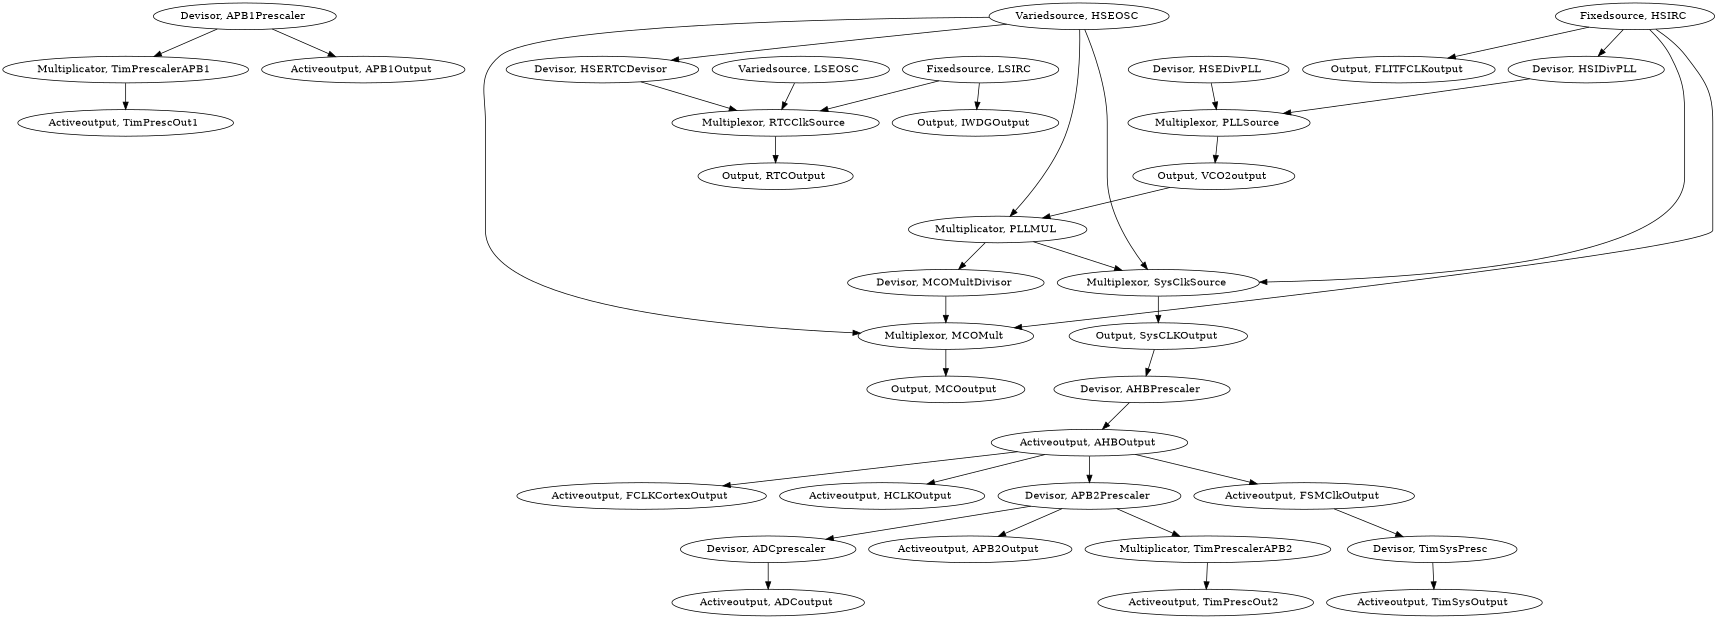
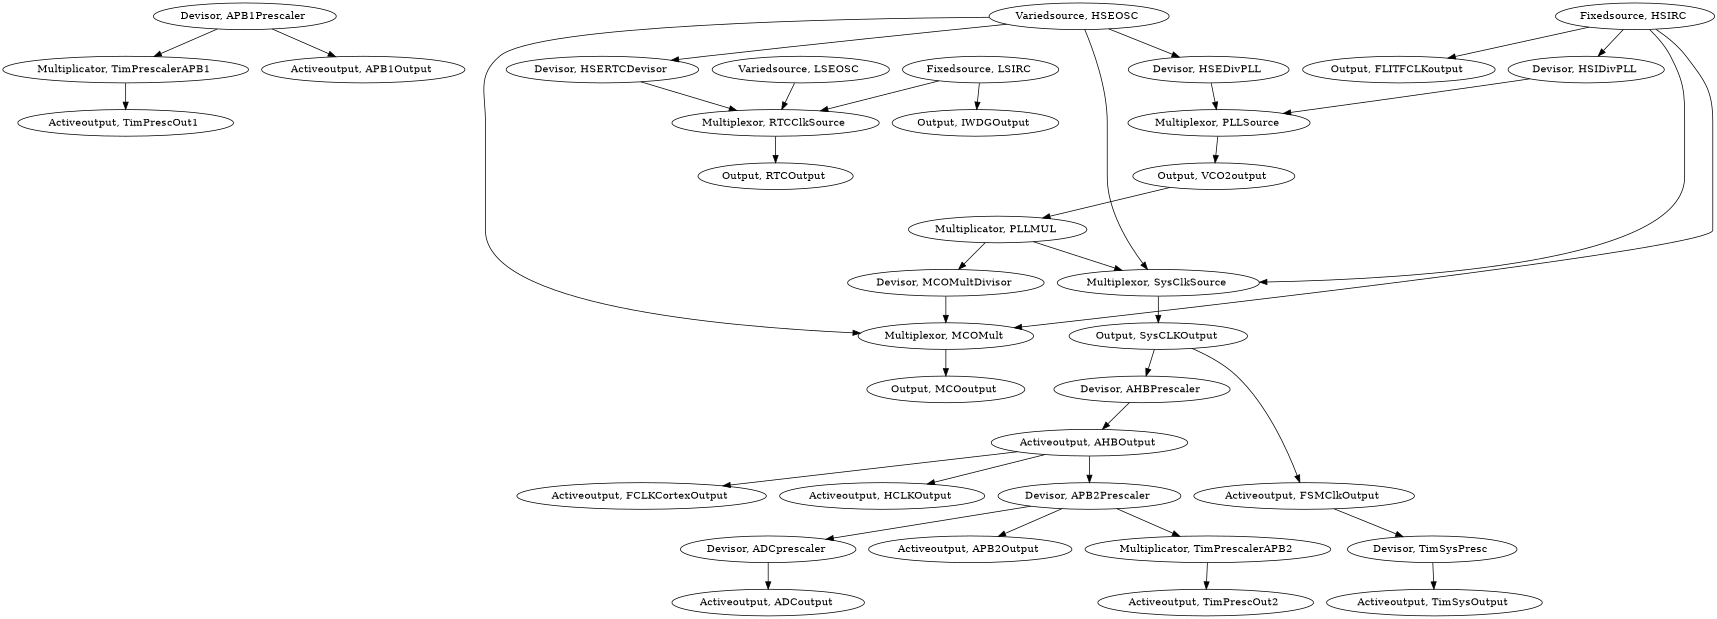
edge "Variedsource, HSEOSC" -> "Multiplicator, PLLMUL": now "Variedsource, HSEOSC" -> "Devisor, HSEDivPLL"
edge "Activeoutput, AHBOutput" -> "Activeoutput, FSMClkOutput": now "Output, SysCLKOutput" -> "Activeoutput, FSMClkOutput"
